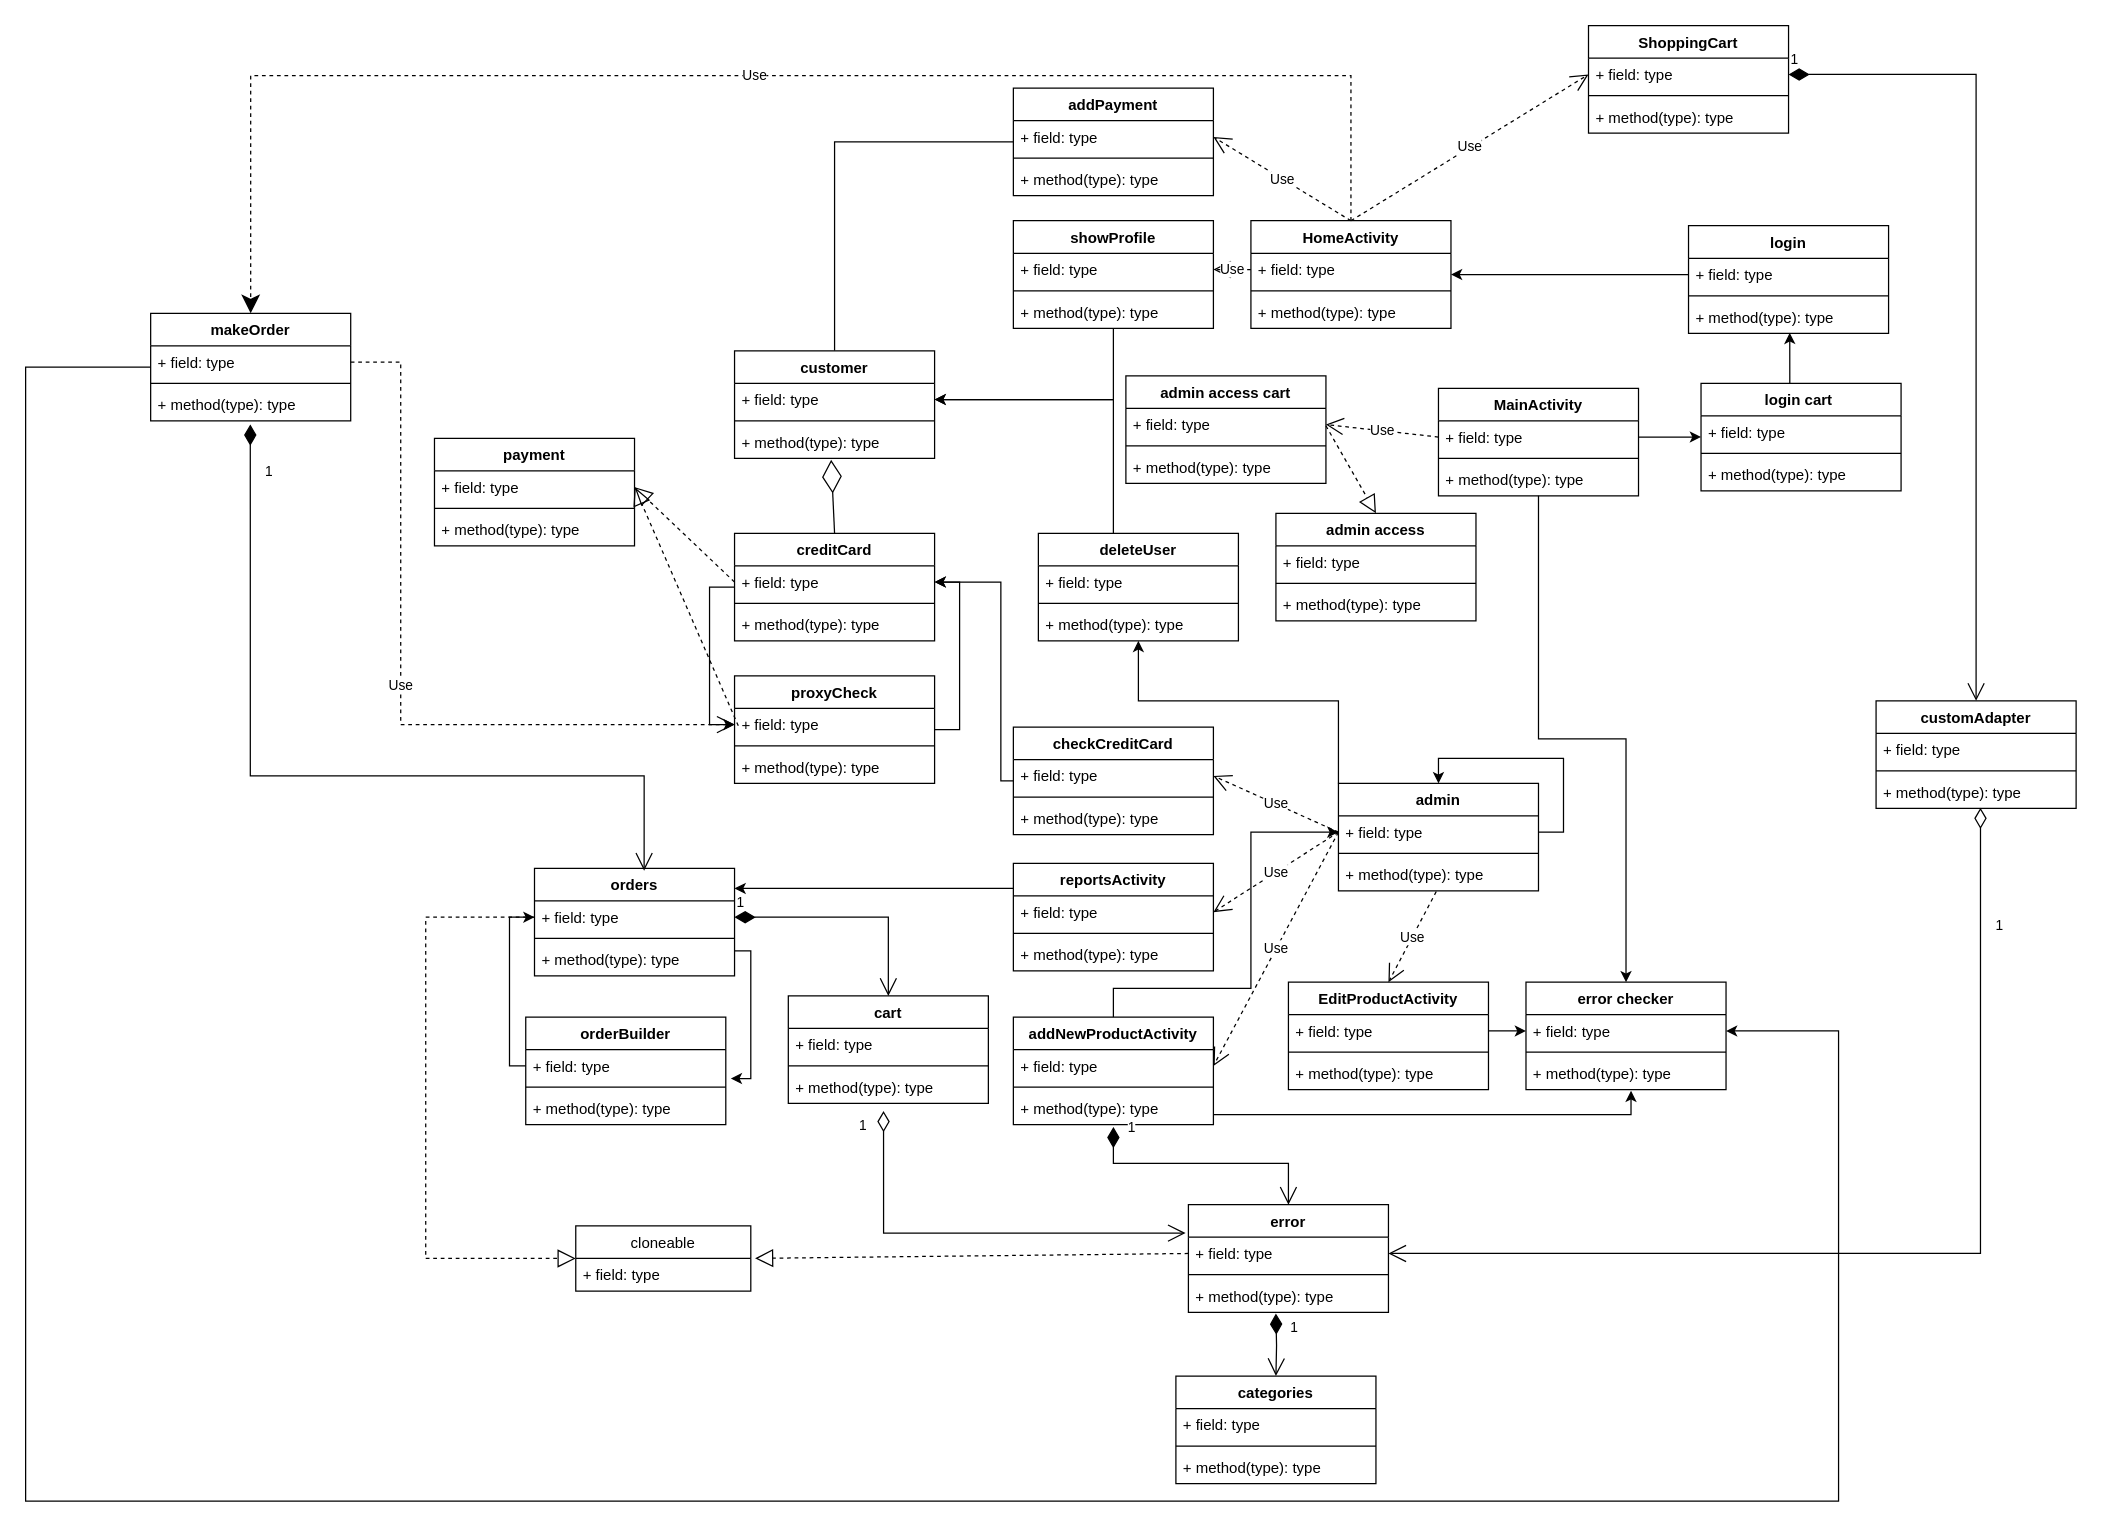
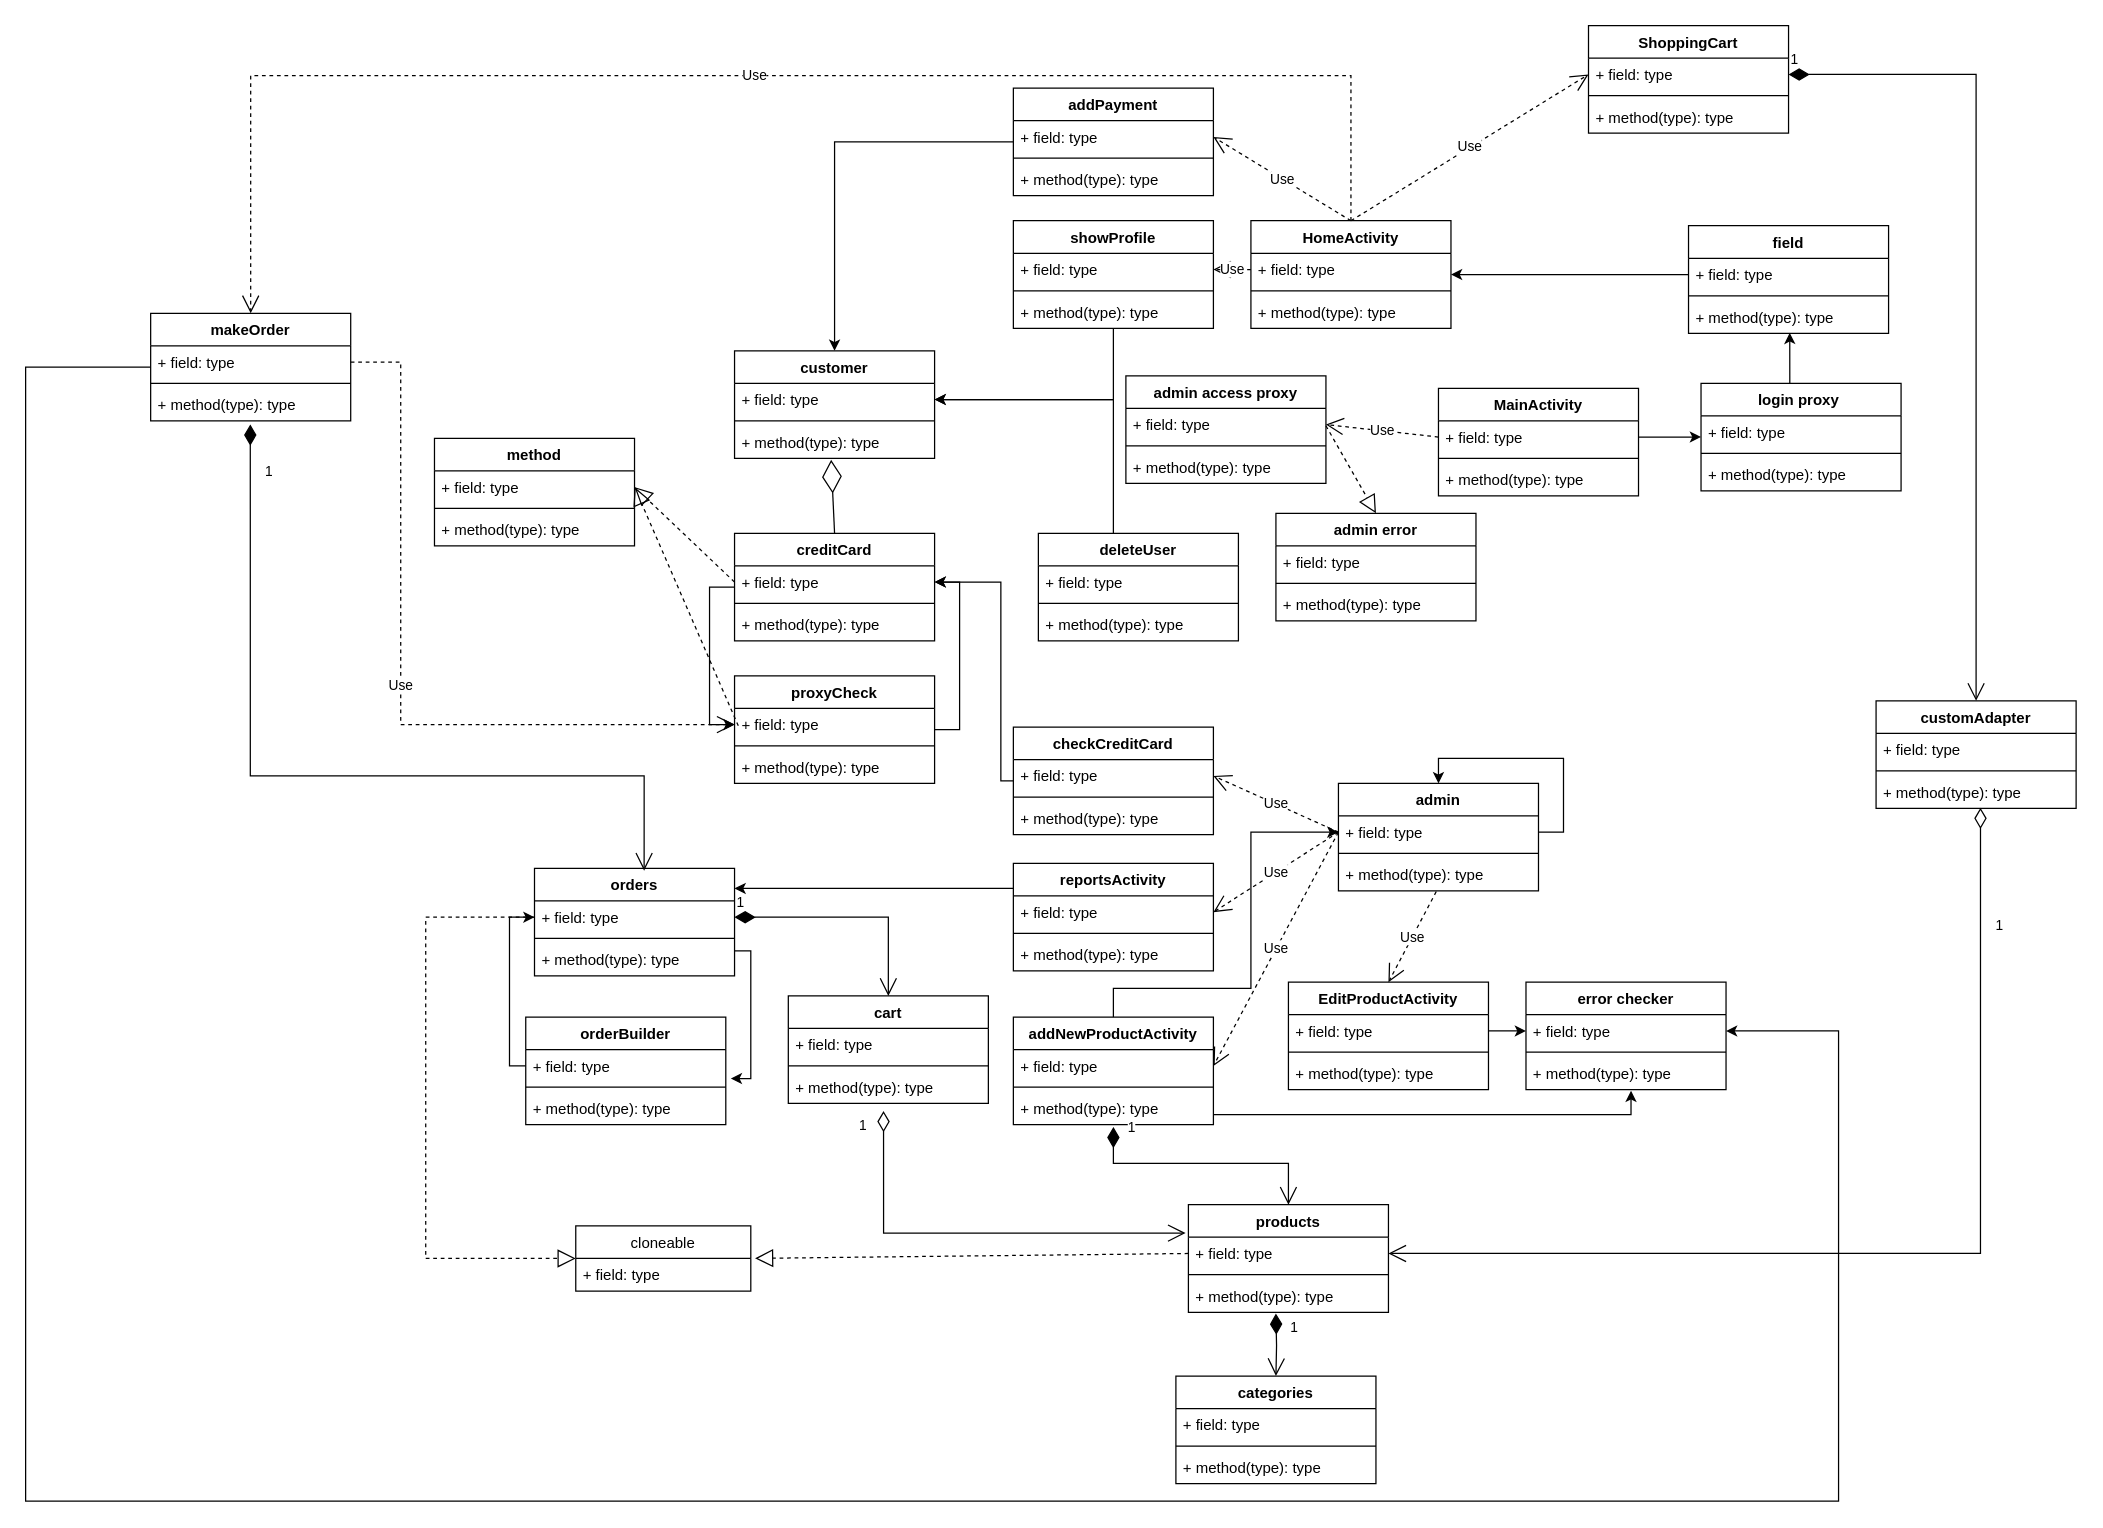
node "login": label "login" -> "field"
edge "HomeActivity" -> "makeOrder": arrowhead classic -> open
edge "addPayment" -- "customer": arrowhead none -> classic
node "admin access cart": label "admin access cart" -> "admin access proxy"
node "login cart": label "login cart" -> "login proxy"
node "payment": label "payment" -> "method"
node "admin access": label "admin access" -> "admin error"
edge "admin" -> "deleteUser": removed
edge "MainActivity" -> "error checker": removed
node "error": label "error" -> "products"
